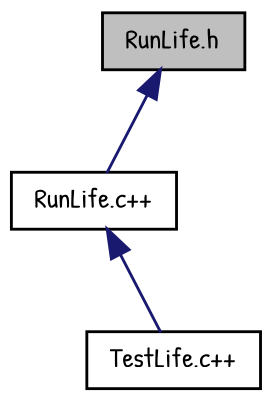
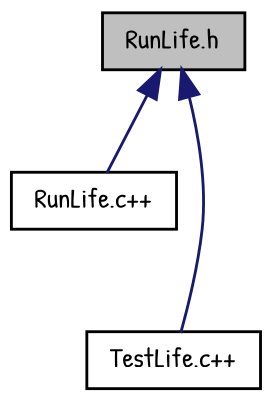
edge "TestLife.c++" -> "RunLife.c++": now "TestLife.c++" -> "RunLife.h"
